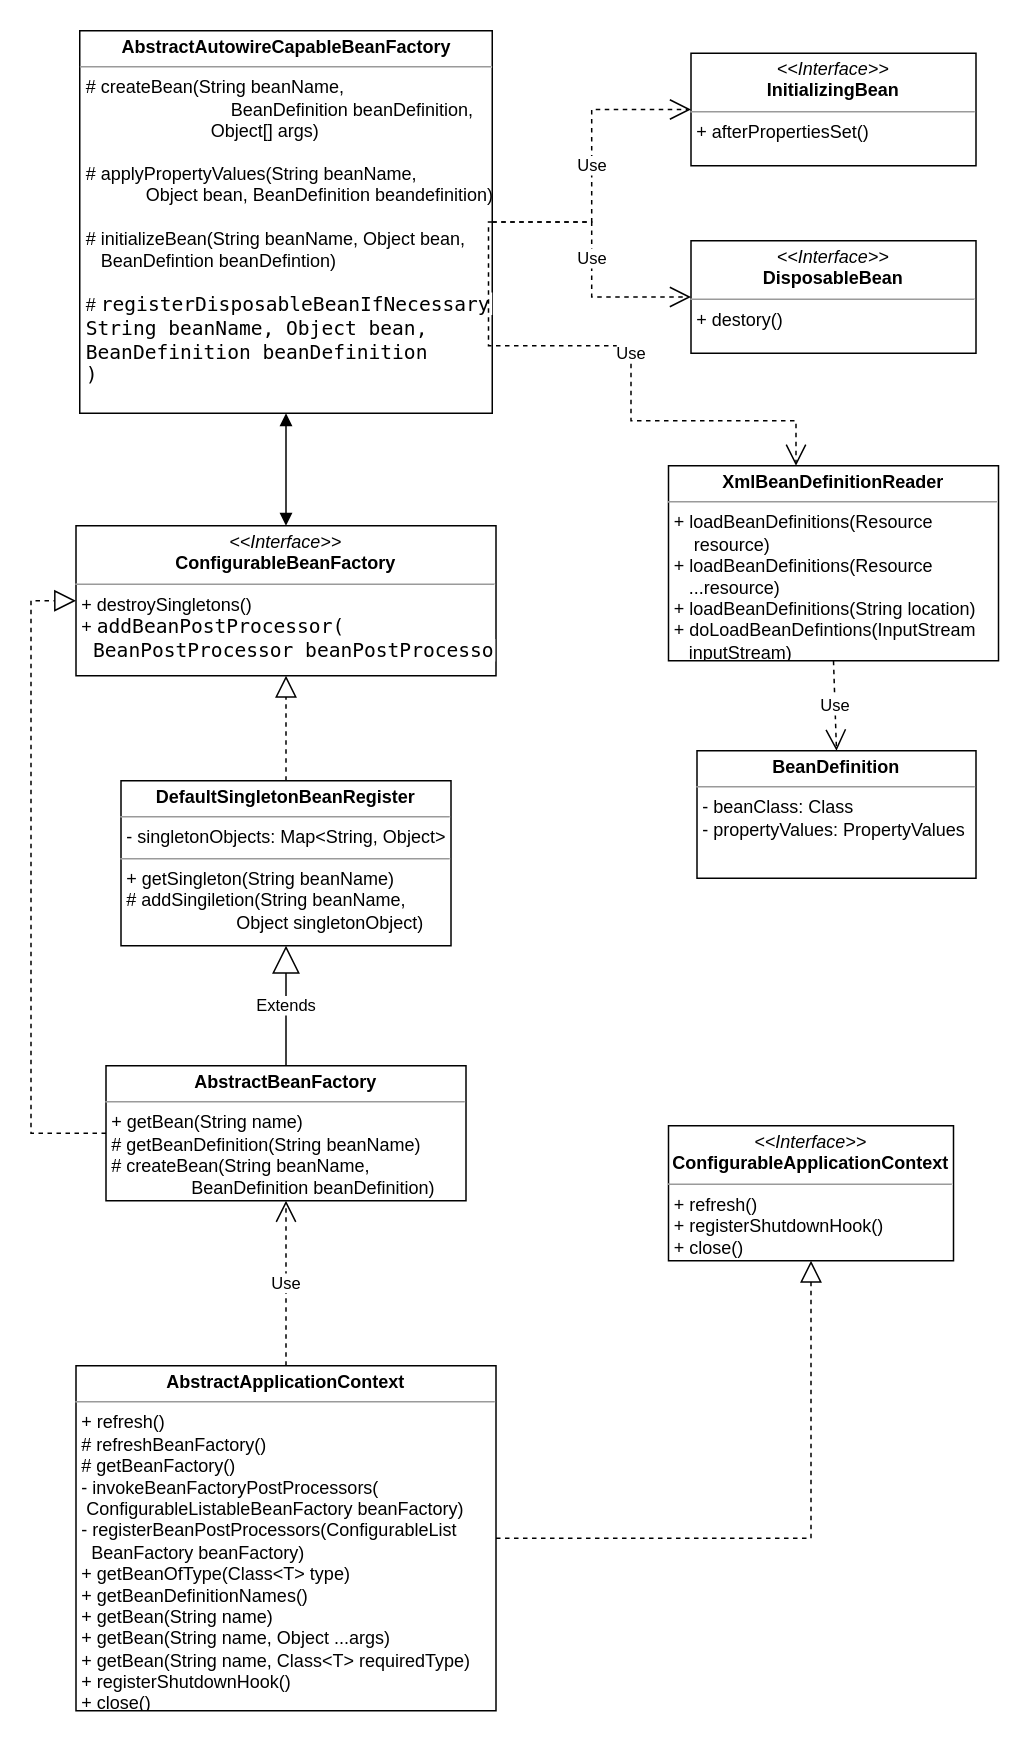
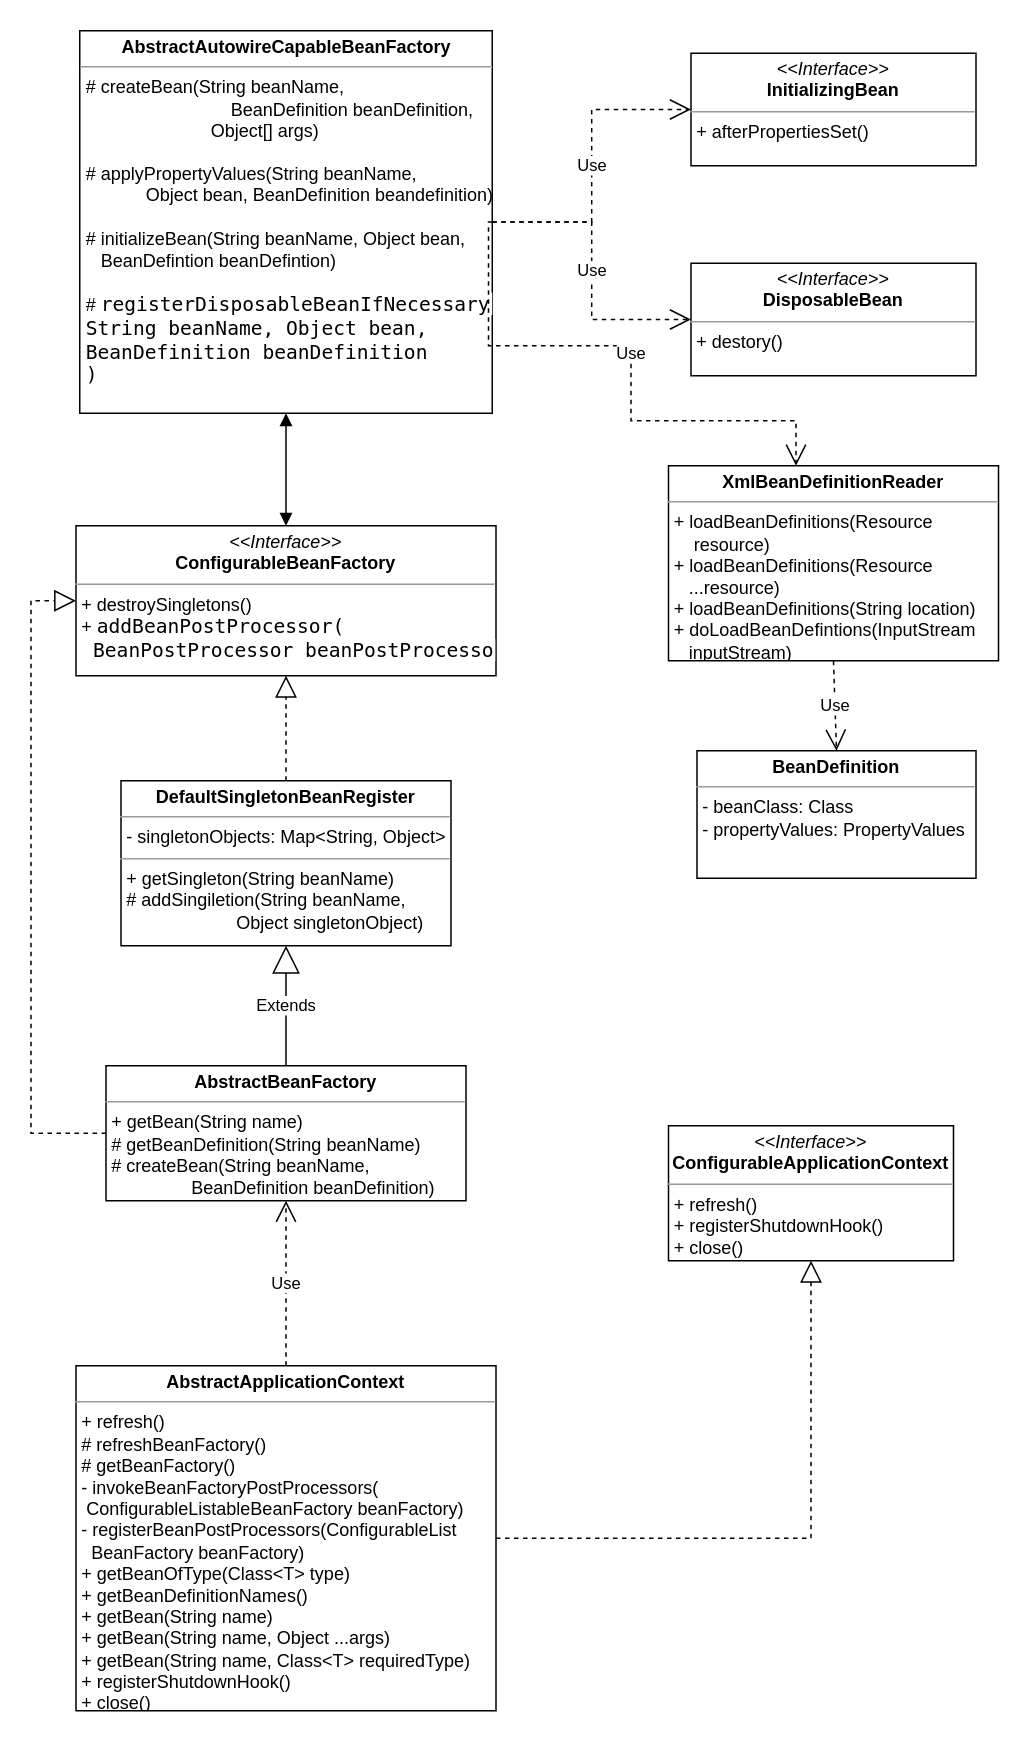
node "<<Interface>> DisposableBean + destory()": moved (833, 297) -> (833, 320)
